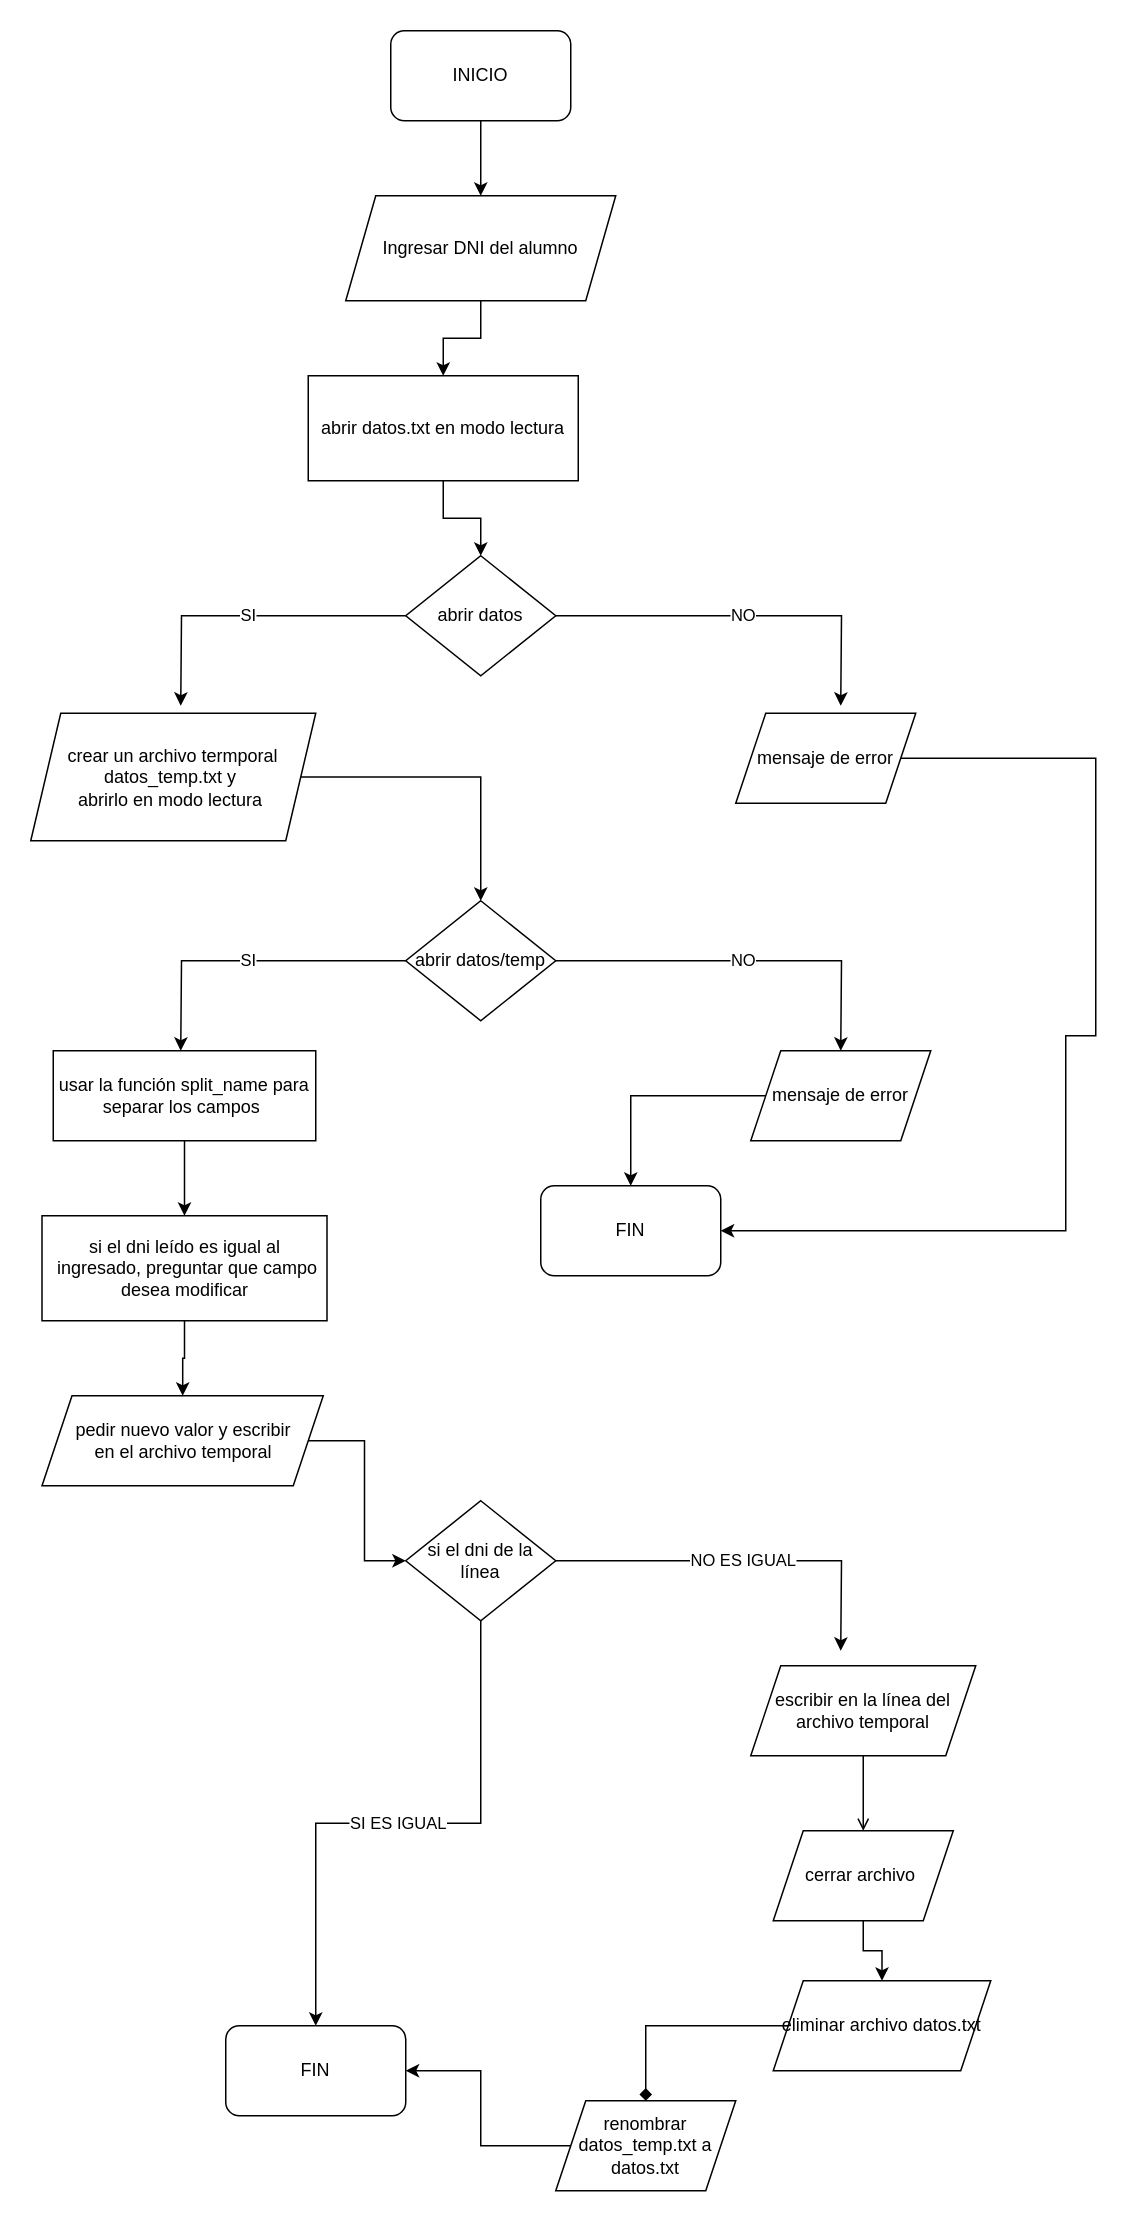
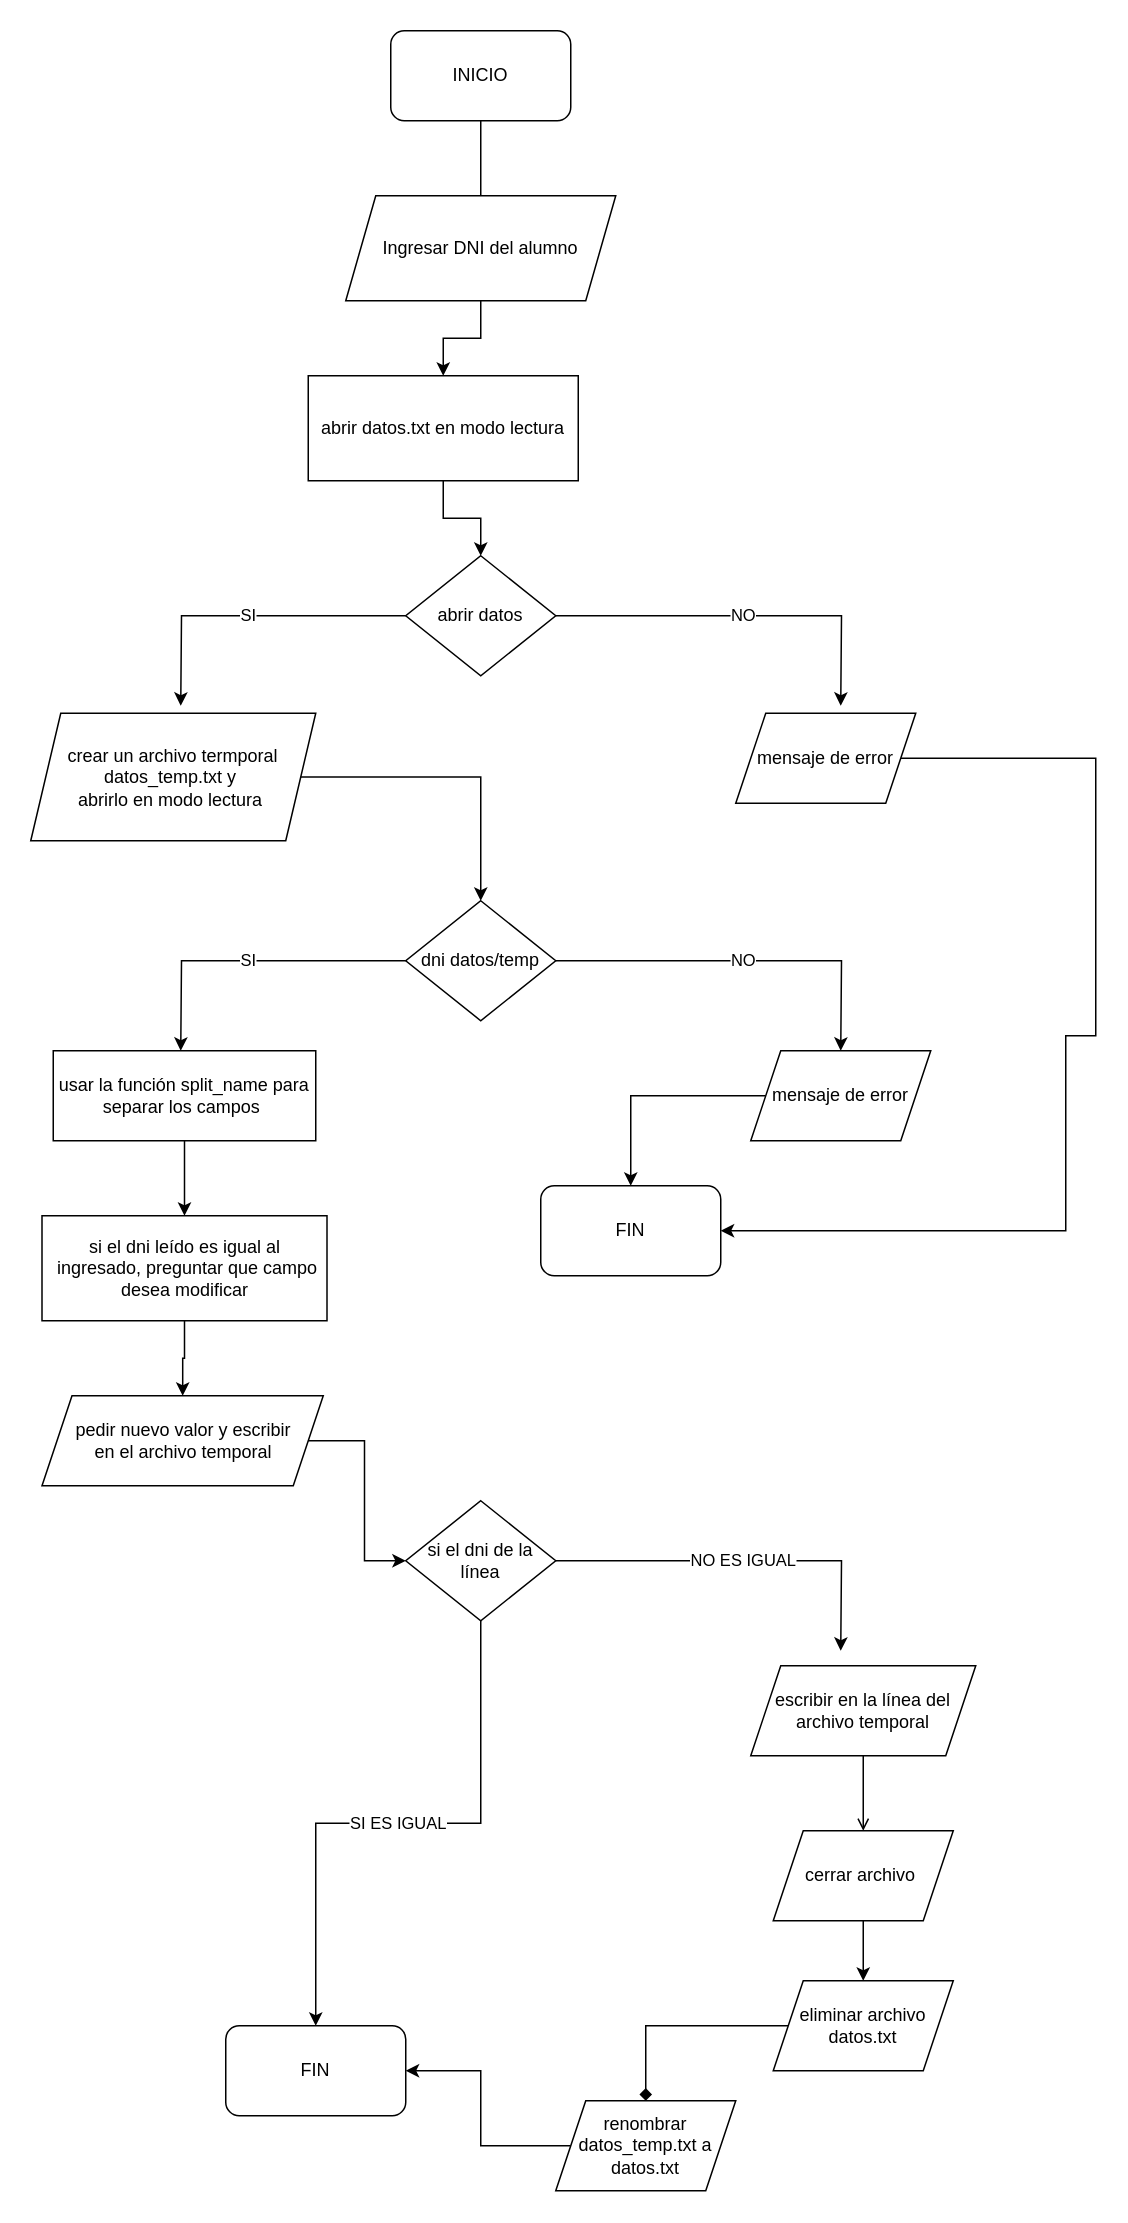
edge "INICIO" -> "Ingresar DNI del alumno": arrowhead classic -> none
node "abrir datos/temp": label "abrir datos/temp" -> "dni datos/temp"
node "eliminar archivo datos.txt": size 218x90 -> 180x90
